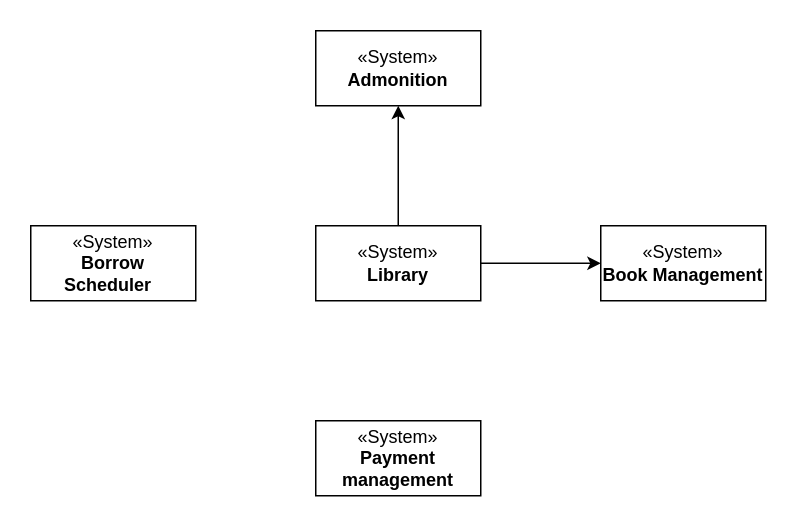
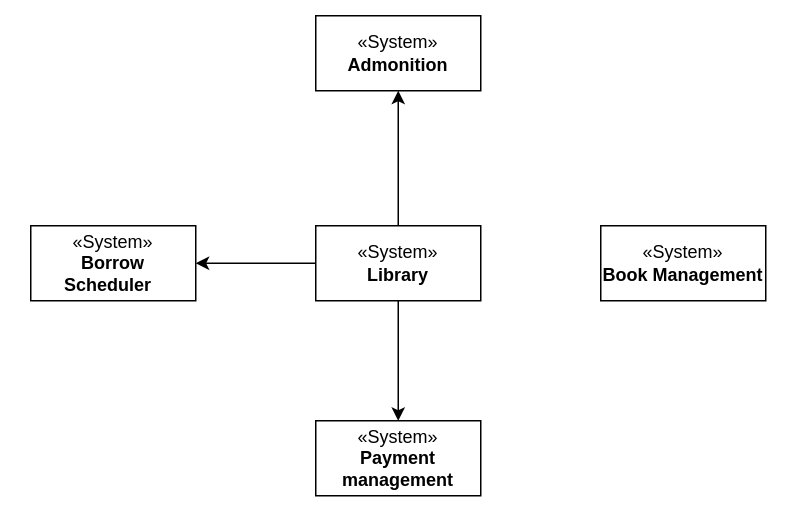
node "«System» Admonition": moved (398, 68) -> (398, 53)
edge "«System» Library" -> "«System» Borrow Scheduler": added
edge "«System» Library" -> "«System» Book Management": removed
edge "«System» Library" -> "«System» Payment management": added
